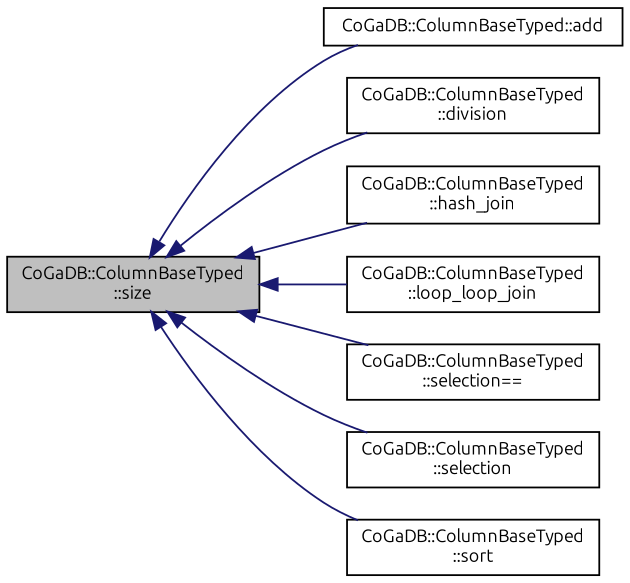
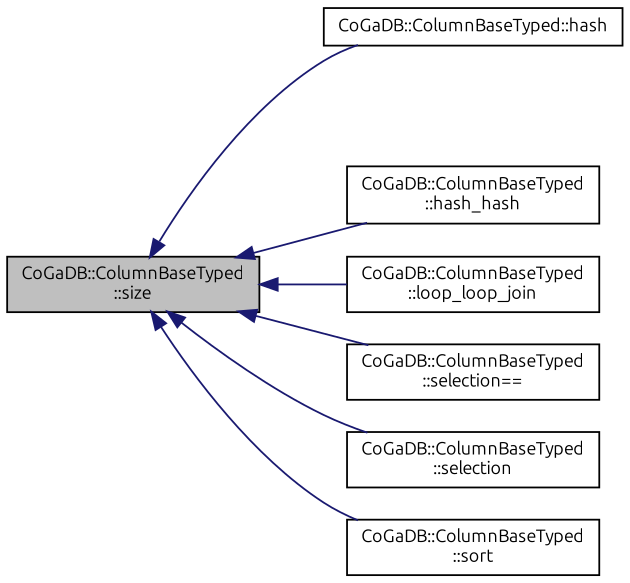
node "CoGaDB::ColumnBaseTyped::add": label "CoGaDB::ColumnBaseTyped::add" -> "CoGaDB::ColumnBaseTyped::hash"
node "CoGaDB::ColumnBaseTyped ::division": removed
node "CoGaDB::ColumnBaseTyped ::hash_join": label "CoGaDB::ColumnBaseTyped ::hash_join" -> "CoGaDB::ColumnBaseTyped ::hash_hash"
